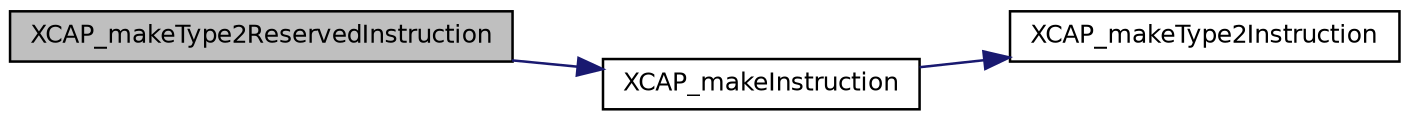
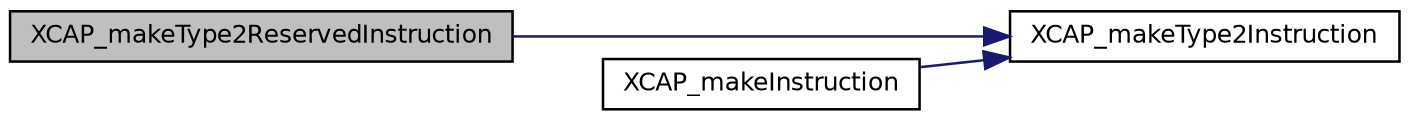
edge "XCAP_makeType2ReservedInstruction" -> "XCAP_makeInstruction": now "XCAP_makeType2ReservedInstruction" -> "XCAP_makeType2Instruction"
